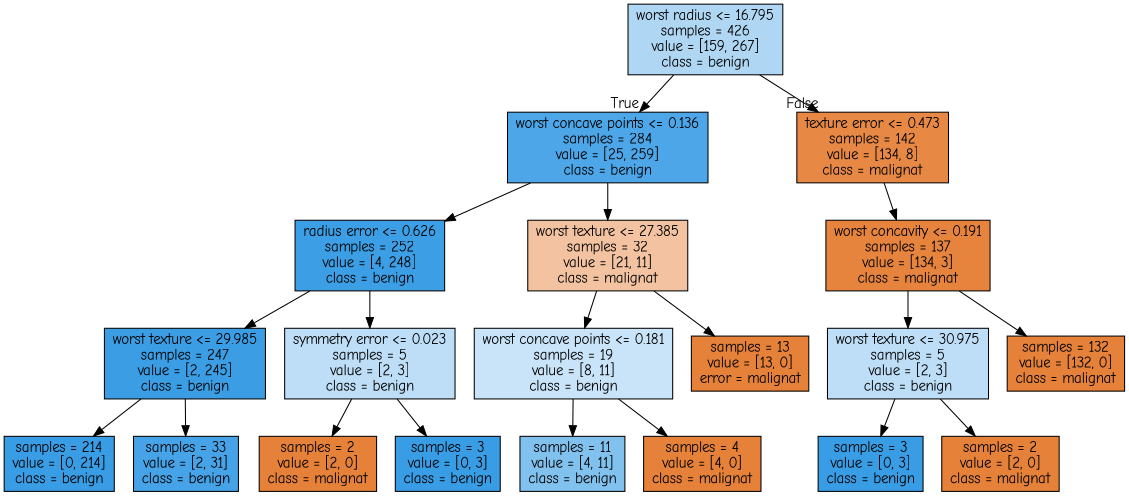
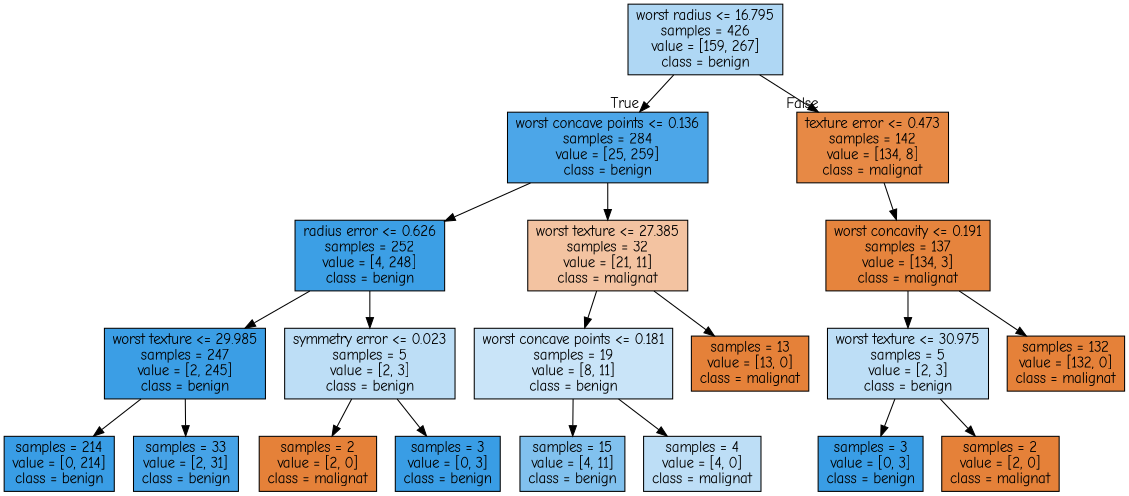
node "samples = 13 value = [13, 0] error = malignat": label "samples = 13 value = [13, 0] error = malignat" -> "samples = 13 value = [13, 0] class = malignat"
node "samples = 11 value = [4, 11] class = benign": label "samples = 11 value = [4, 11] class = benign" -> "samples = 15 value = [4, 11] class = benign"
node "samples = 4 value = [4, 0] class = malignat": fillcolor #e58139 -> #bddef6
